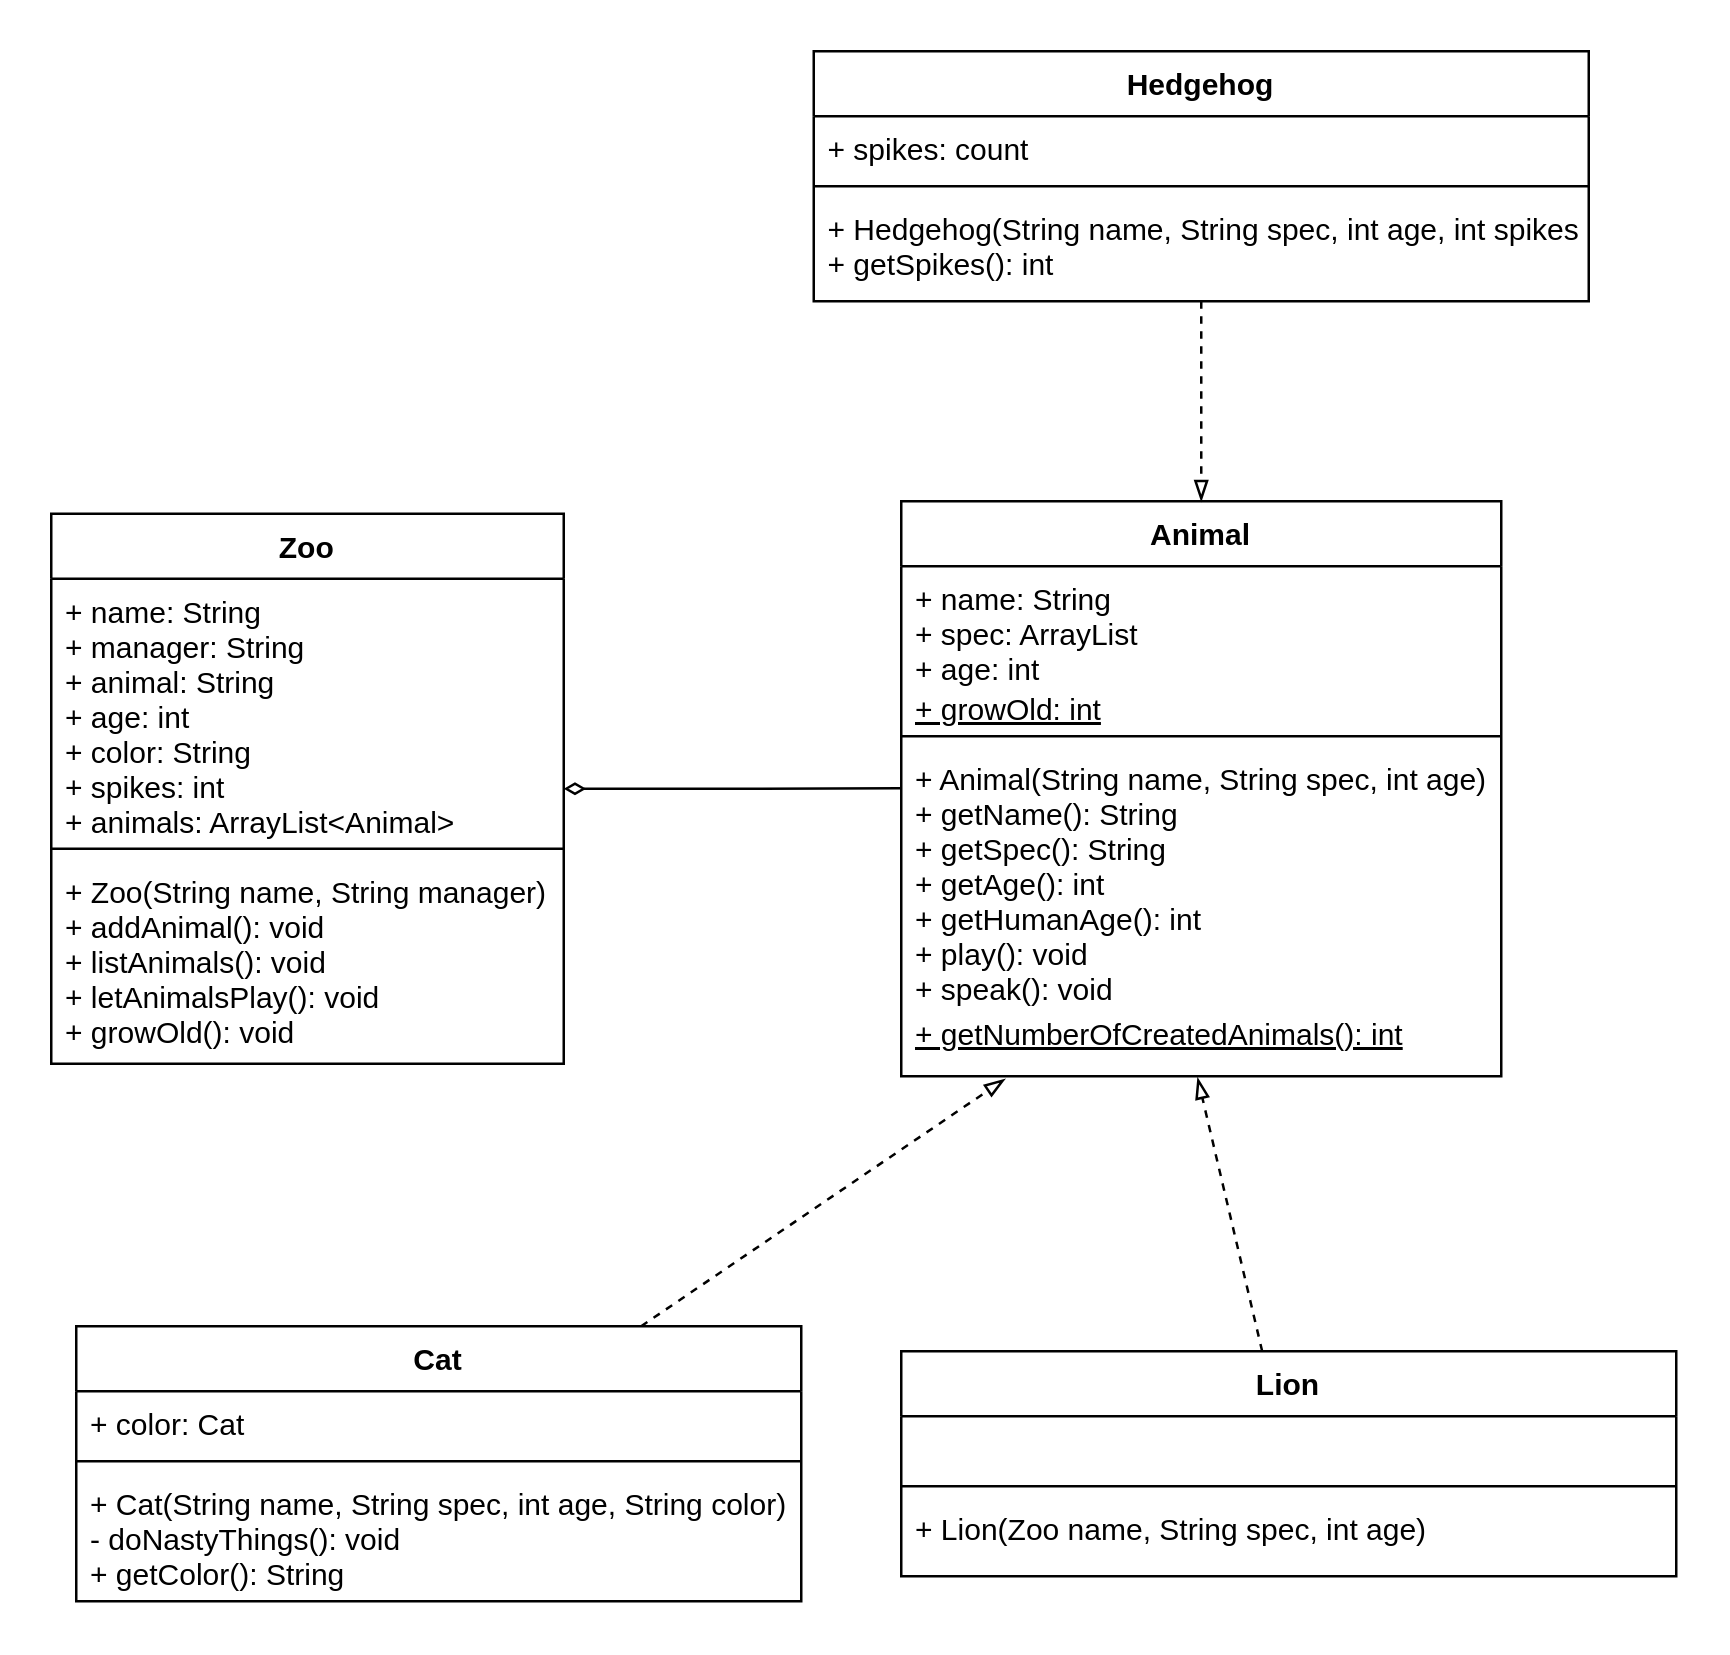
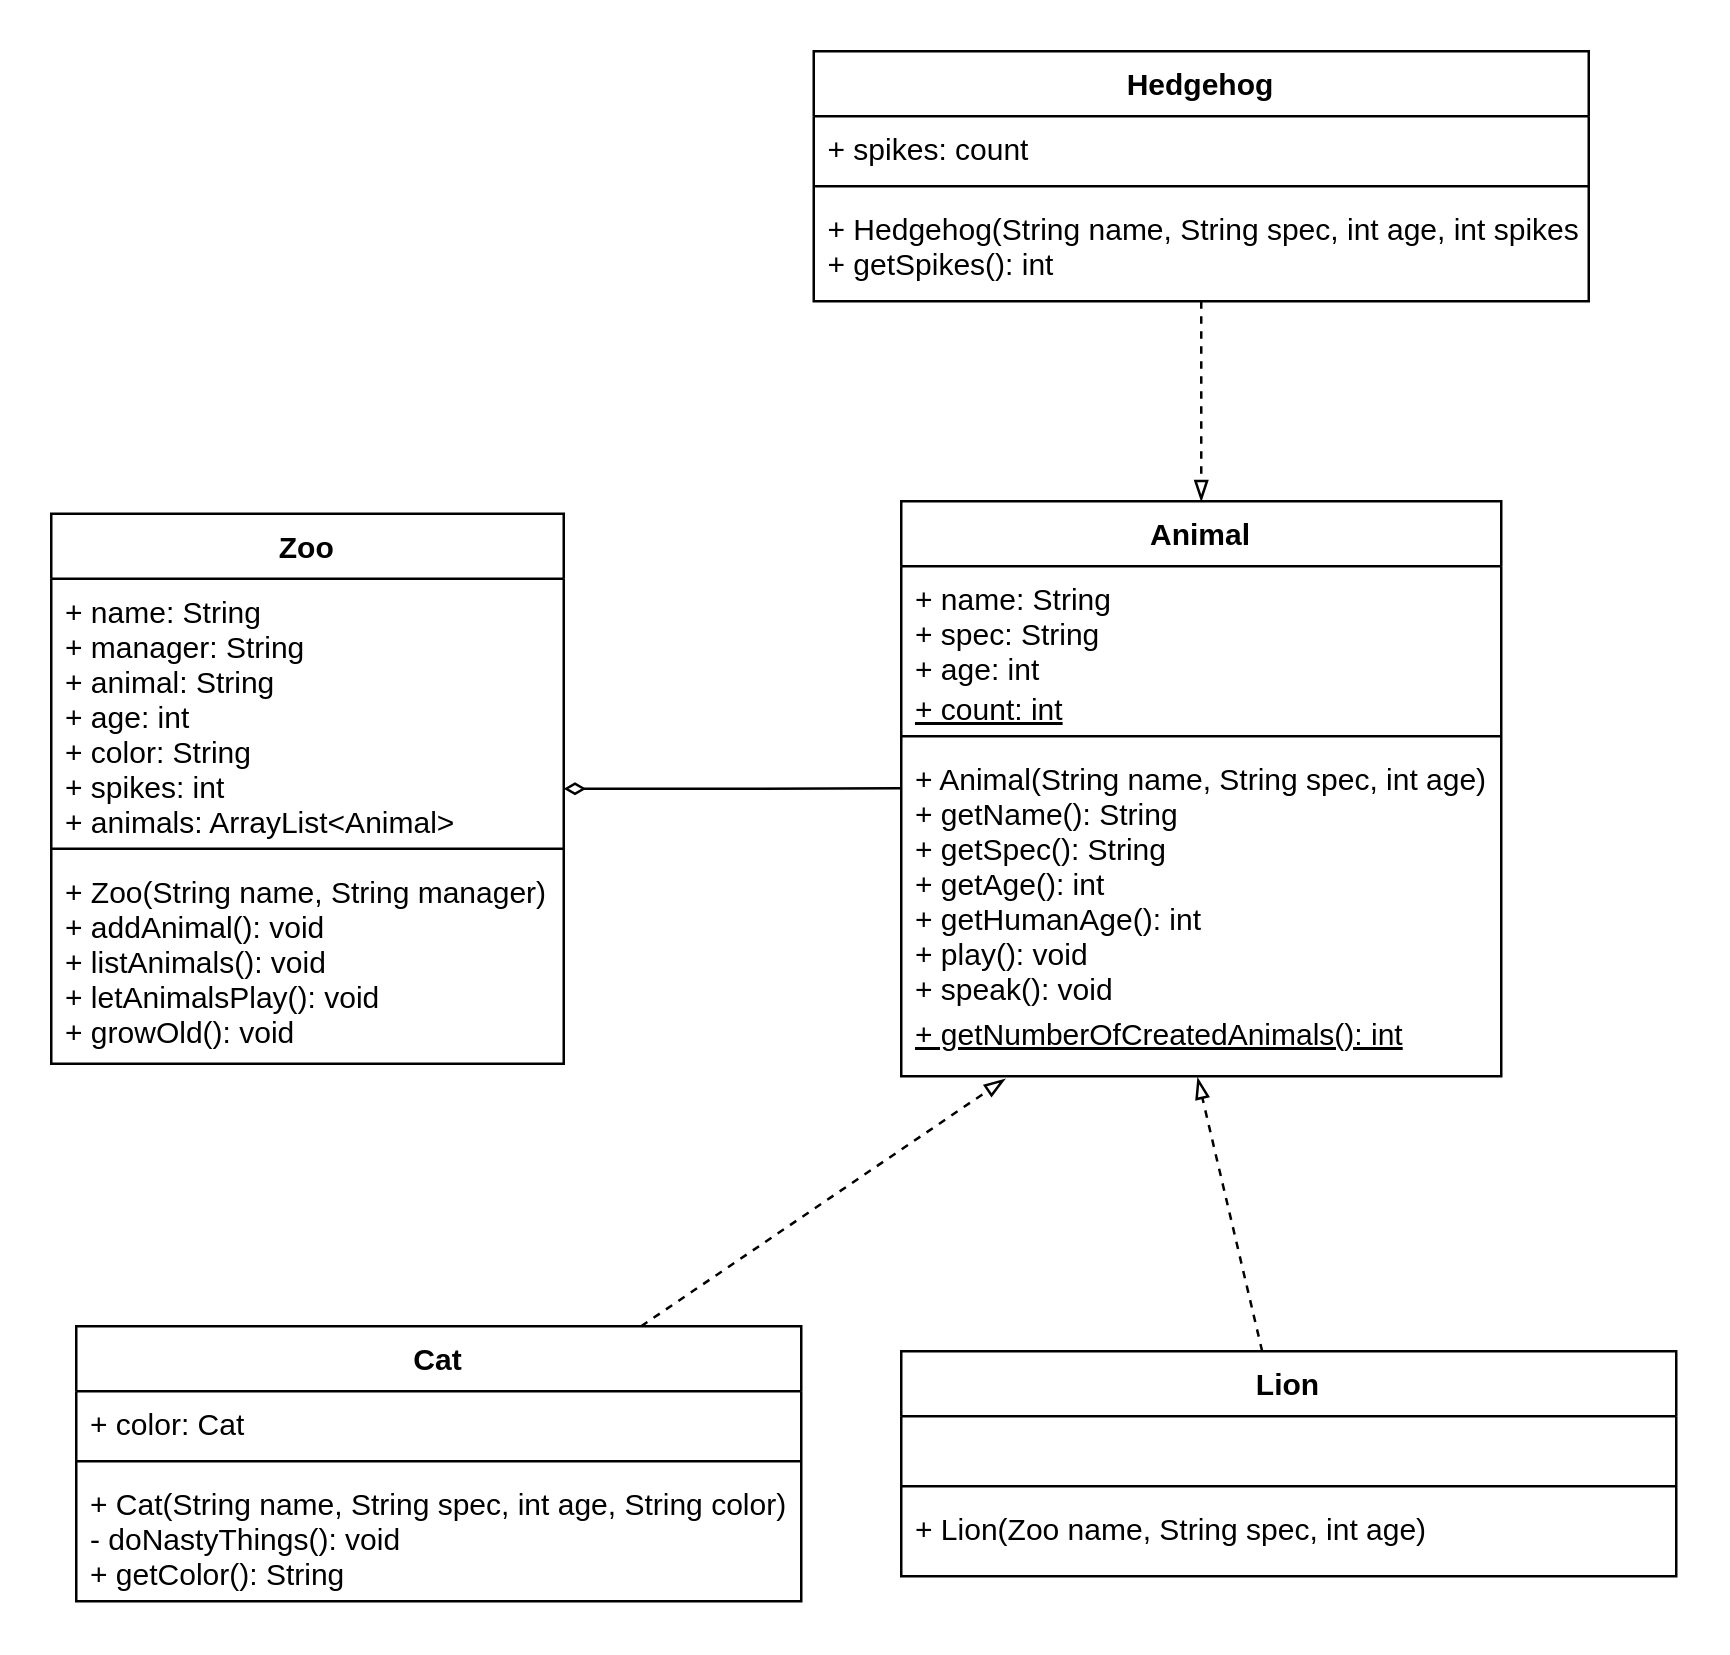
node "+ name: String + spec: ArrayList + age: int": label "+ name: String + spec: ArrayList + age: int" -> "+ name: String + spec: String + age: int"
node "+ growOld: int": label "+ growOld: int" -> "+ count: int"
